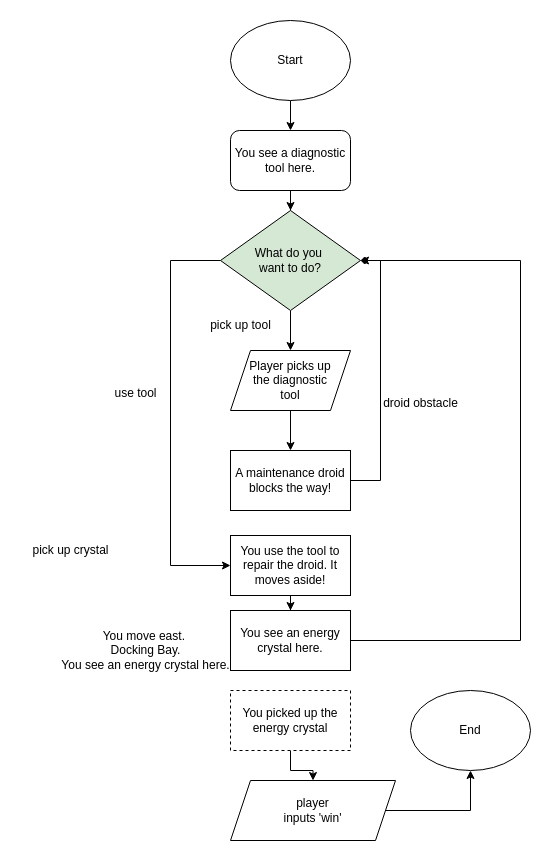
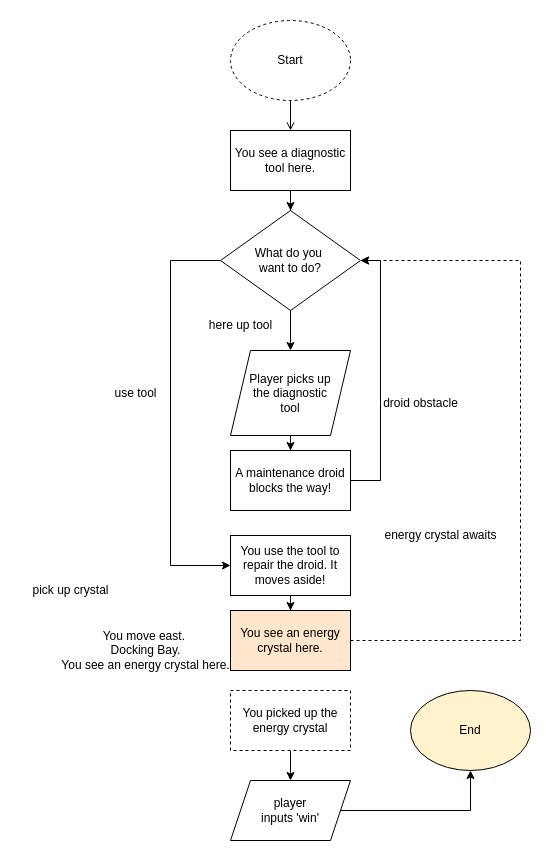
node "Start": style solid -> dashed
edge "Start" -> "You see a diagnostic tool here.": arrowhead classic -> open
node "You see a diagnostic tool here.": shape rounded rectangle -> rectangle
node "What do you want to do?": fillcolor #d5e8d4 -> #ffffff
edge "A maintenance droid blocks the way!" -> "What do you want to do?": arrowhead diamond -> classic
node "pick up tool": label "pick up tool" -> "here up tool"
node "Player picks up the diagnostic tool": size 120x60 -> 120x85
edge "You see an energy crystal here." -> "What do you want to do?": style solid -> dashed
node "energy crystal awaits": added
node "pick up crystal": moved (71, 551) -> (71, 591)
node "You see an energy crystal here.": fillcolor #ffffff -> #ffe6cc
node "End": fillcolor #ffffff -> #fff2cc
node "player inputs 'win'": size 165x60 -> 120x60
